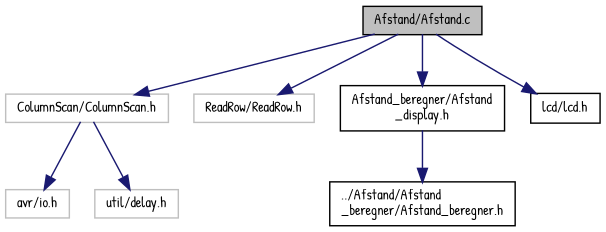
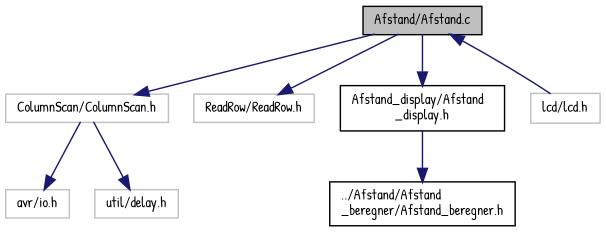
edge "Afstand/Afstand.c" -> "lcd/lcd.h": reversed
node "Afstand_beregner/Afstand _display.h": label "Afstand_beregner/Afstand _display.h" -> "Afstand_display/Afstand _display.h"
node "lcd/lcd.h": color black -> grey75
